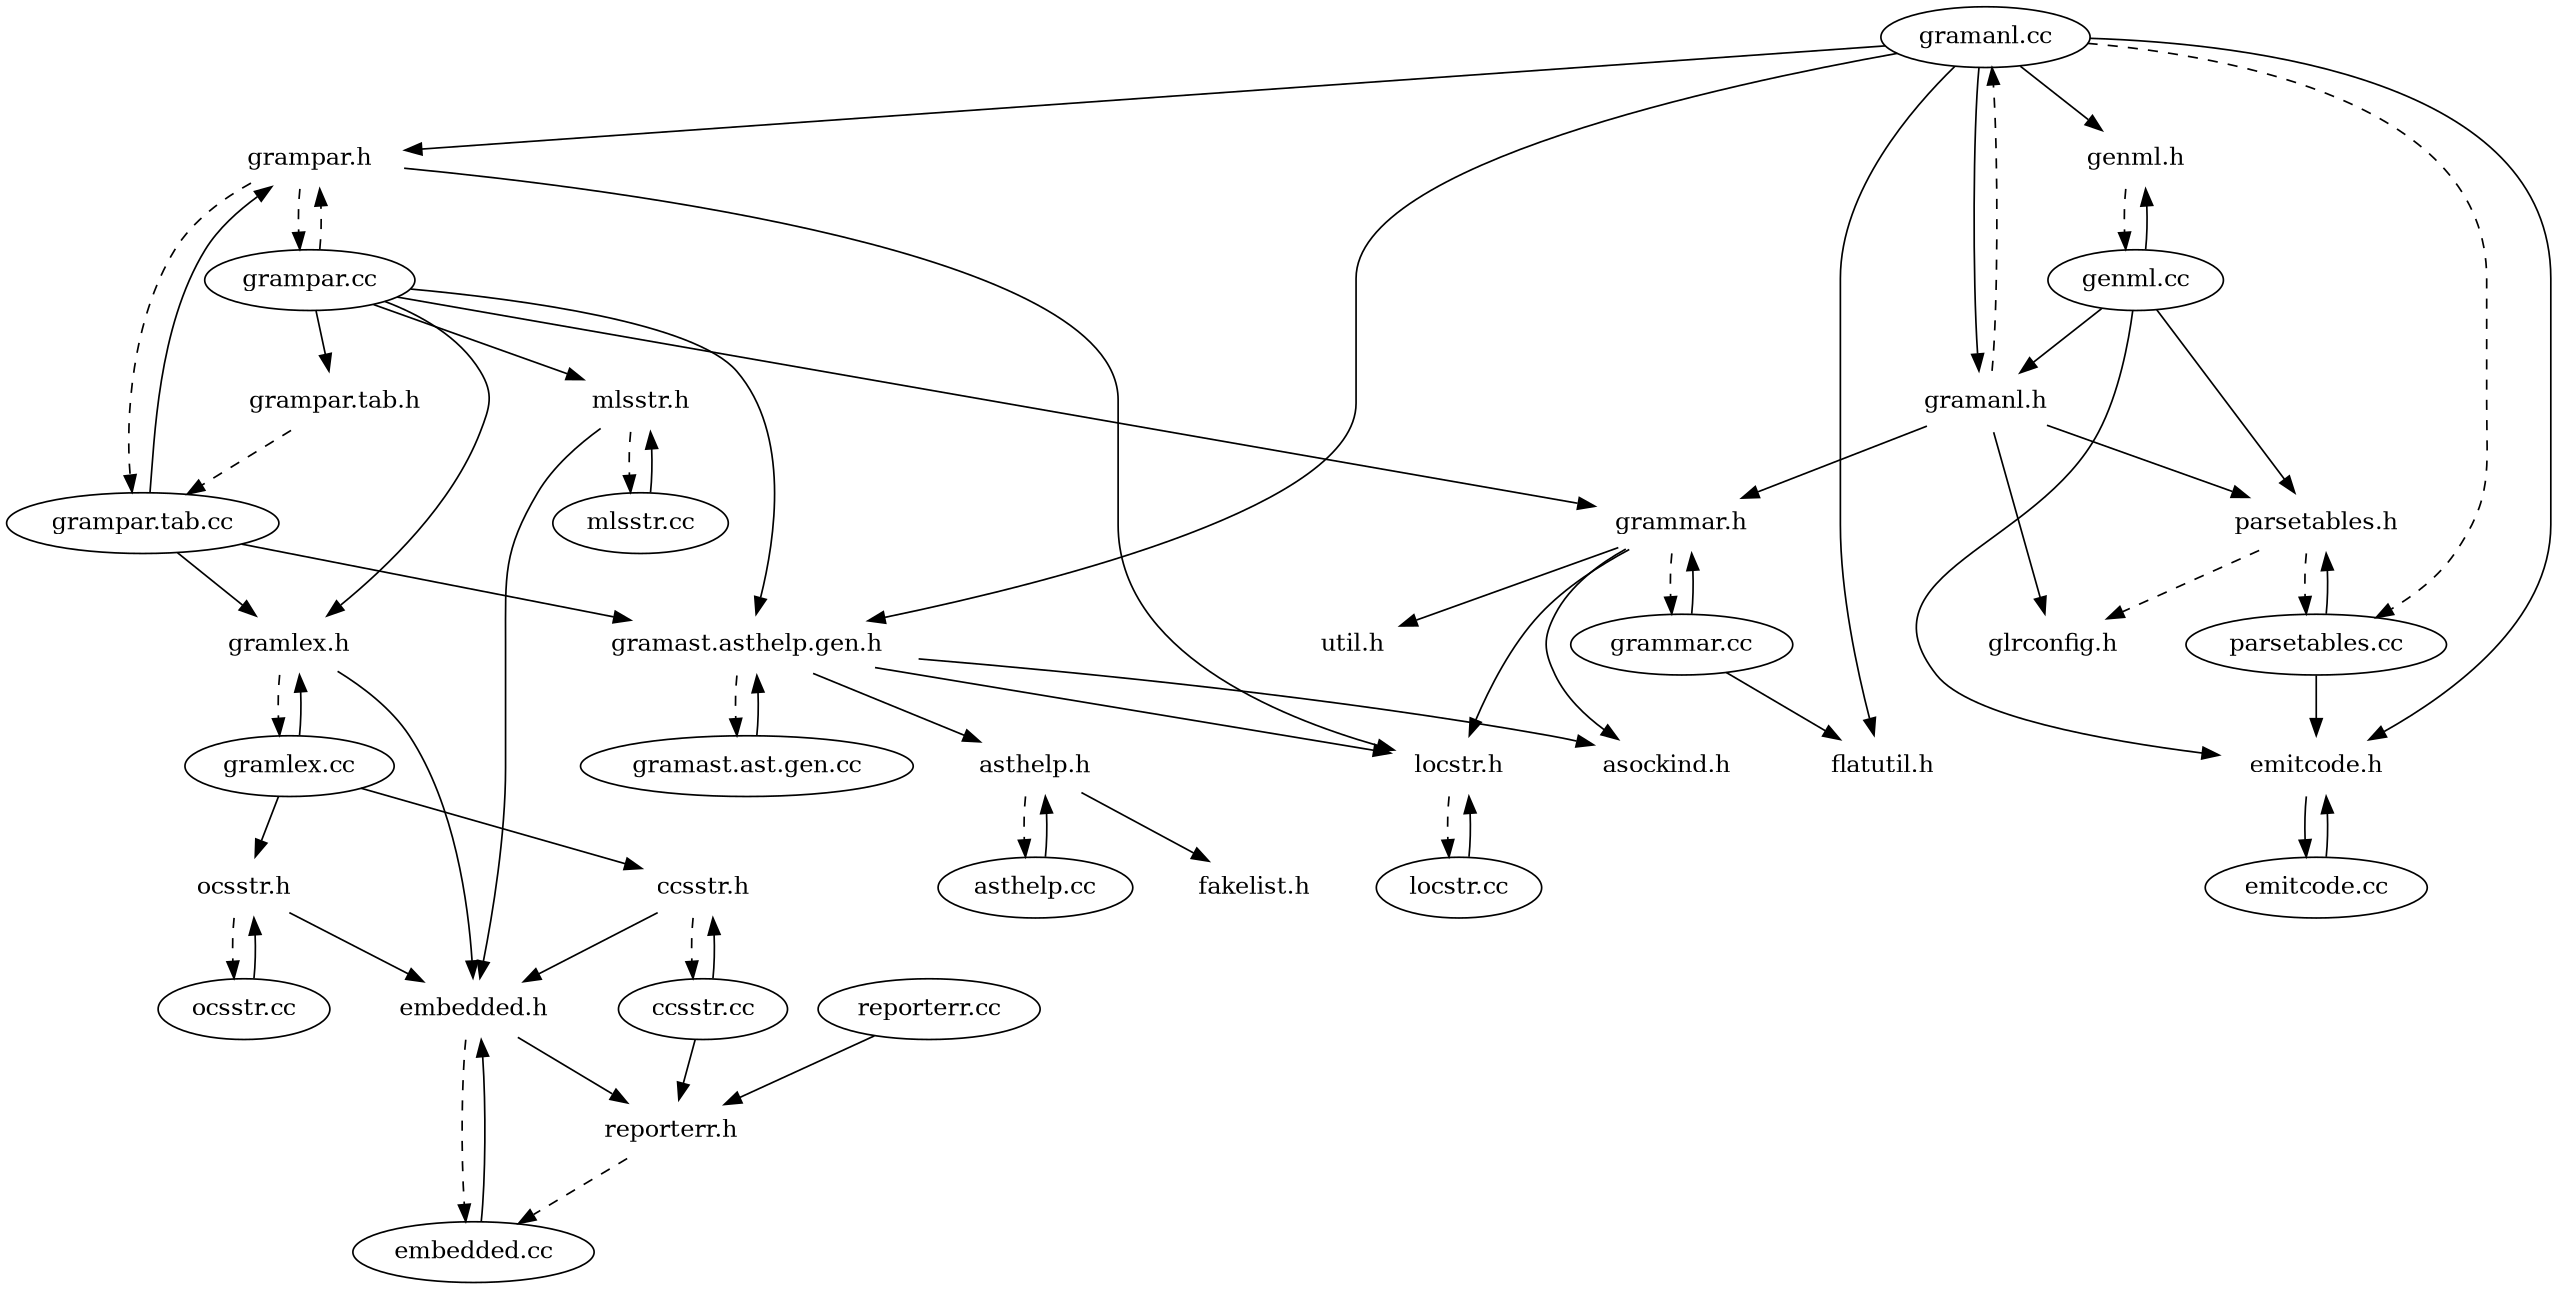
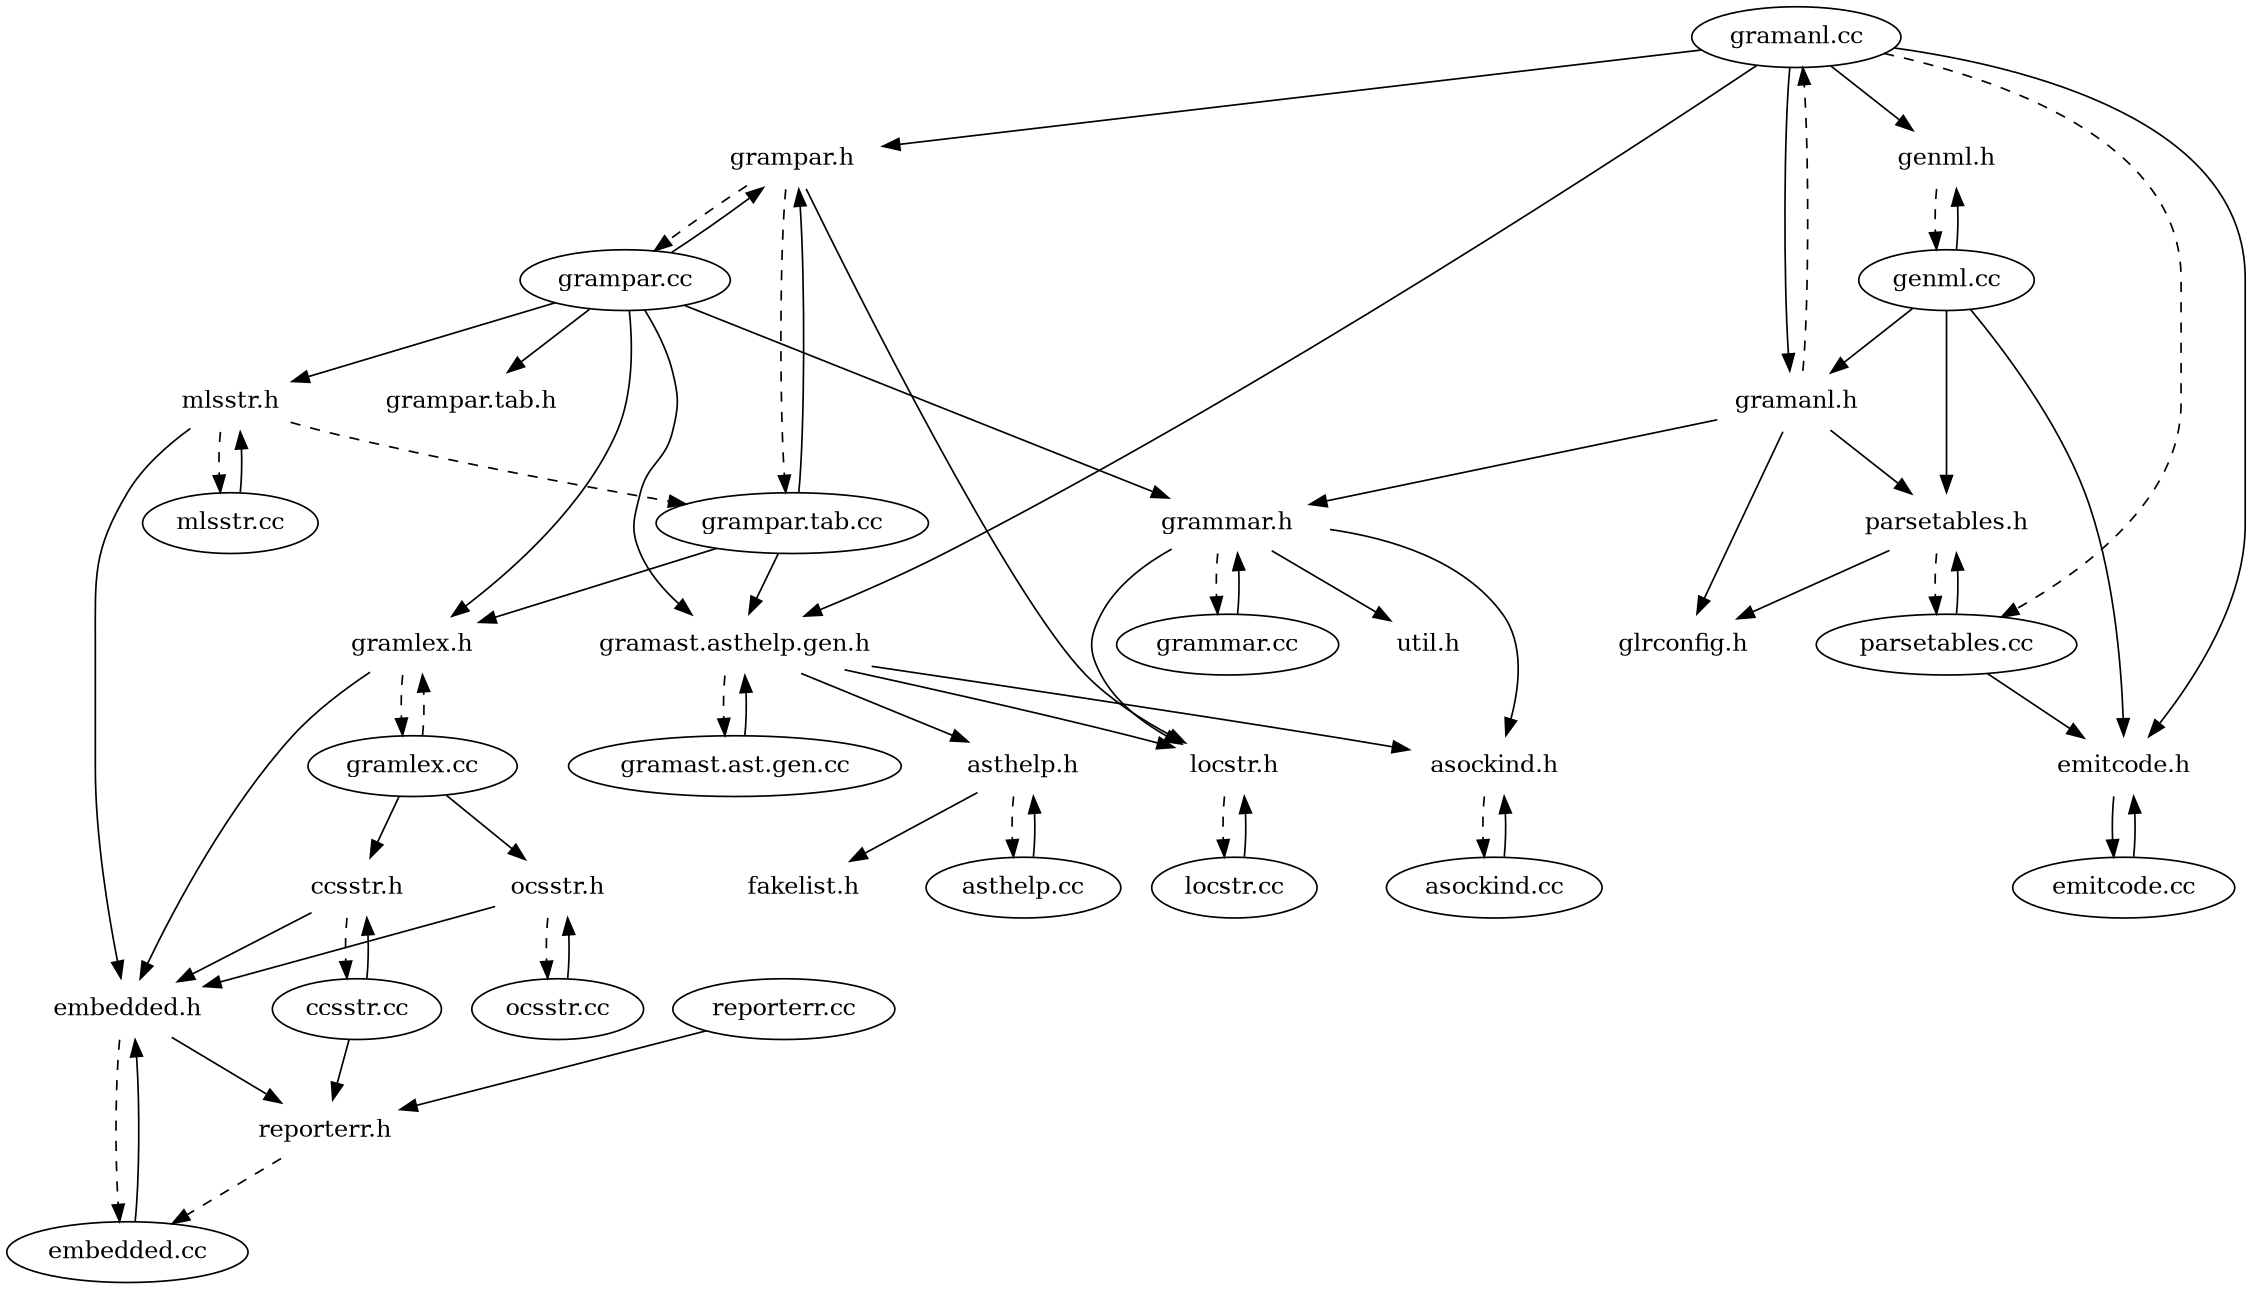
edge "grampar.cc" -> "grampar.h": style dashed -> solid
edge "grampar.tab.h" -> "grampar.tab.cc": now "mlsstr.h" -> "grampar.tab.cc"
edge "parsetables.h" -> "glrconfig.h": style dashed -> solid
edge "gramlex.cc" -> "gramlex.h": style solid -> dashed
node "flatutil.h": removed
node "asockind.cc": added
